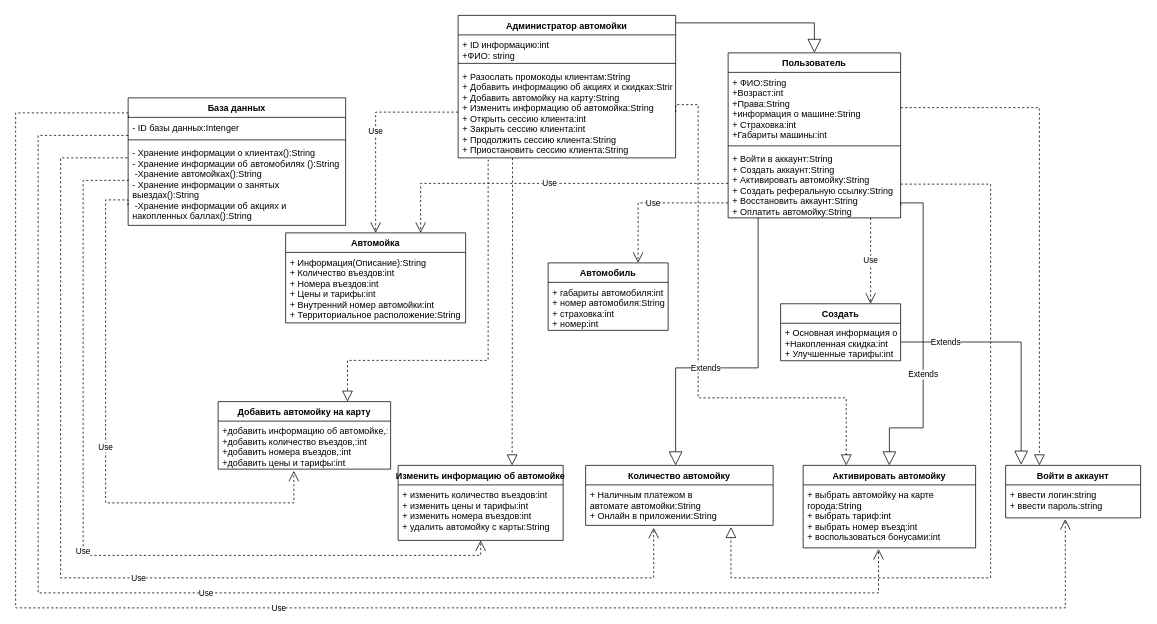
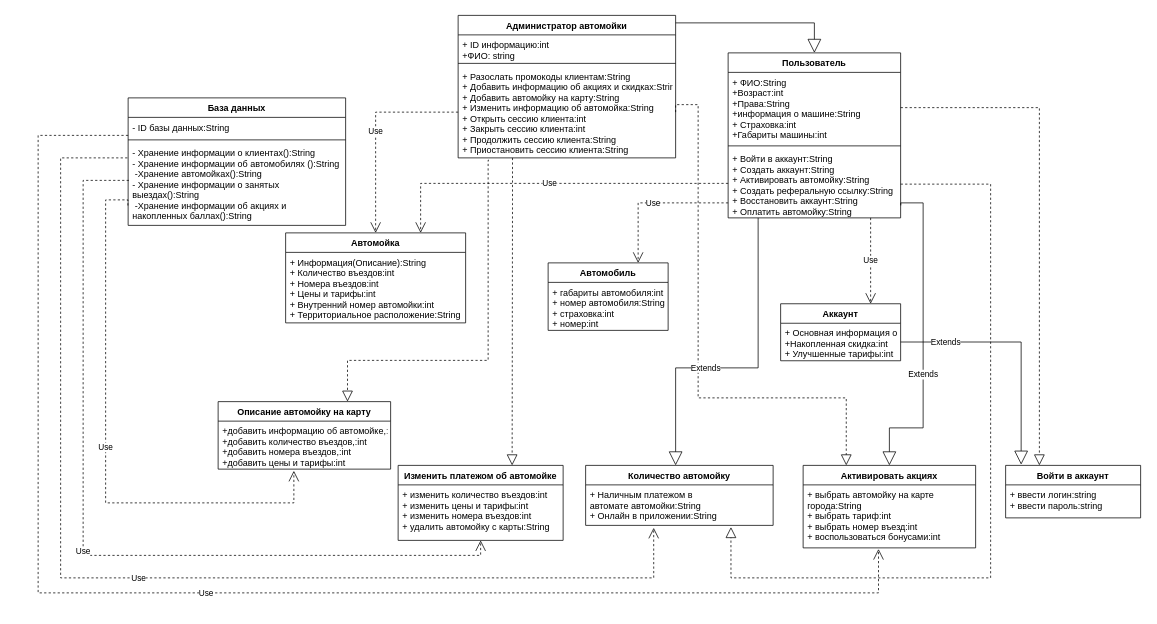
node "- ID базы данных:Intenger": label "- ID базы данных:Intenger" -> "- ID базы данных:String"
node "Создать": label "Создать" -> "Аккаунт"
node "Добавить автомойку на карту": label "Добавить автомойку на карту" -> "Описание автомойку на карту"
node "Изменить информацию об автомойке": label "Изменить информацию об автомойке" -> "Изменить платежом об автомойке"
node "Активировать автомойку": label "Активировать автомойку" -> "Активировать акциях"
edge "База данных" -> "+ ввести логин:string + ввести пароль:string": removed, label "Use"
